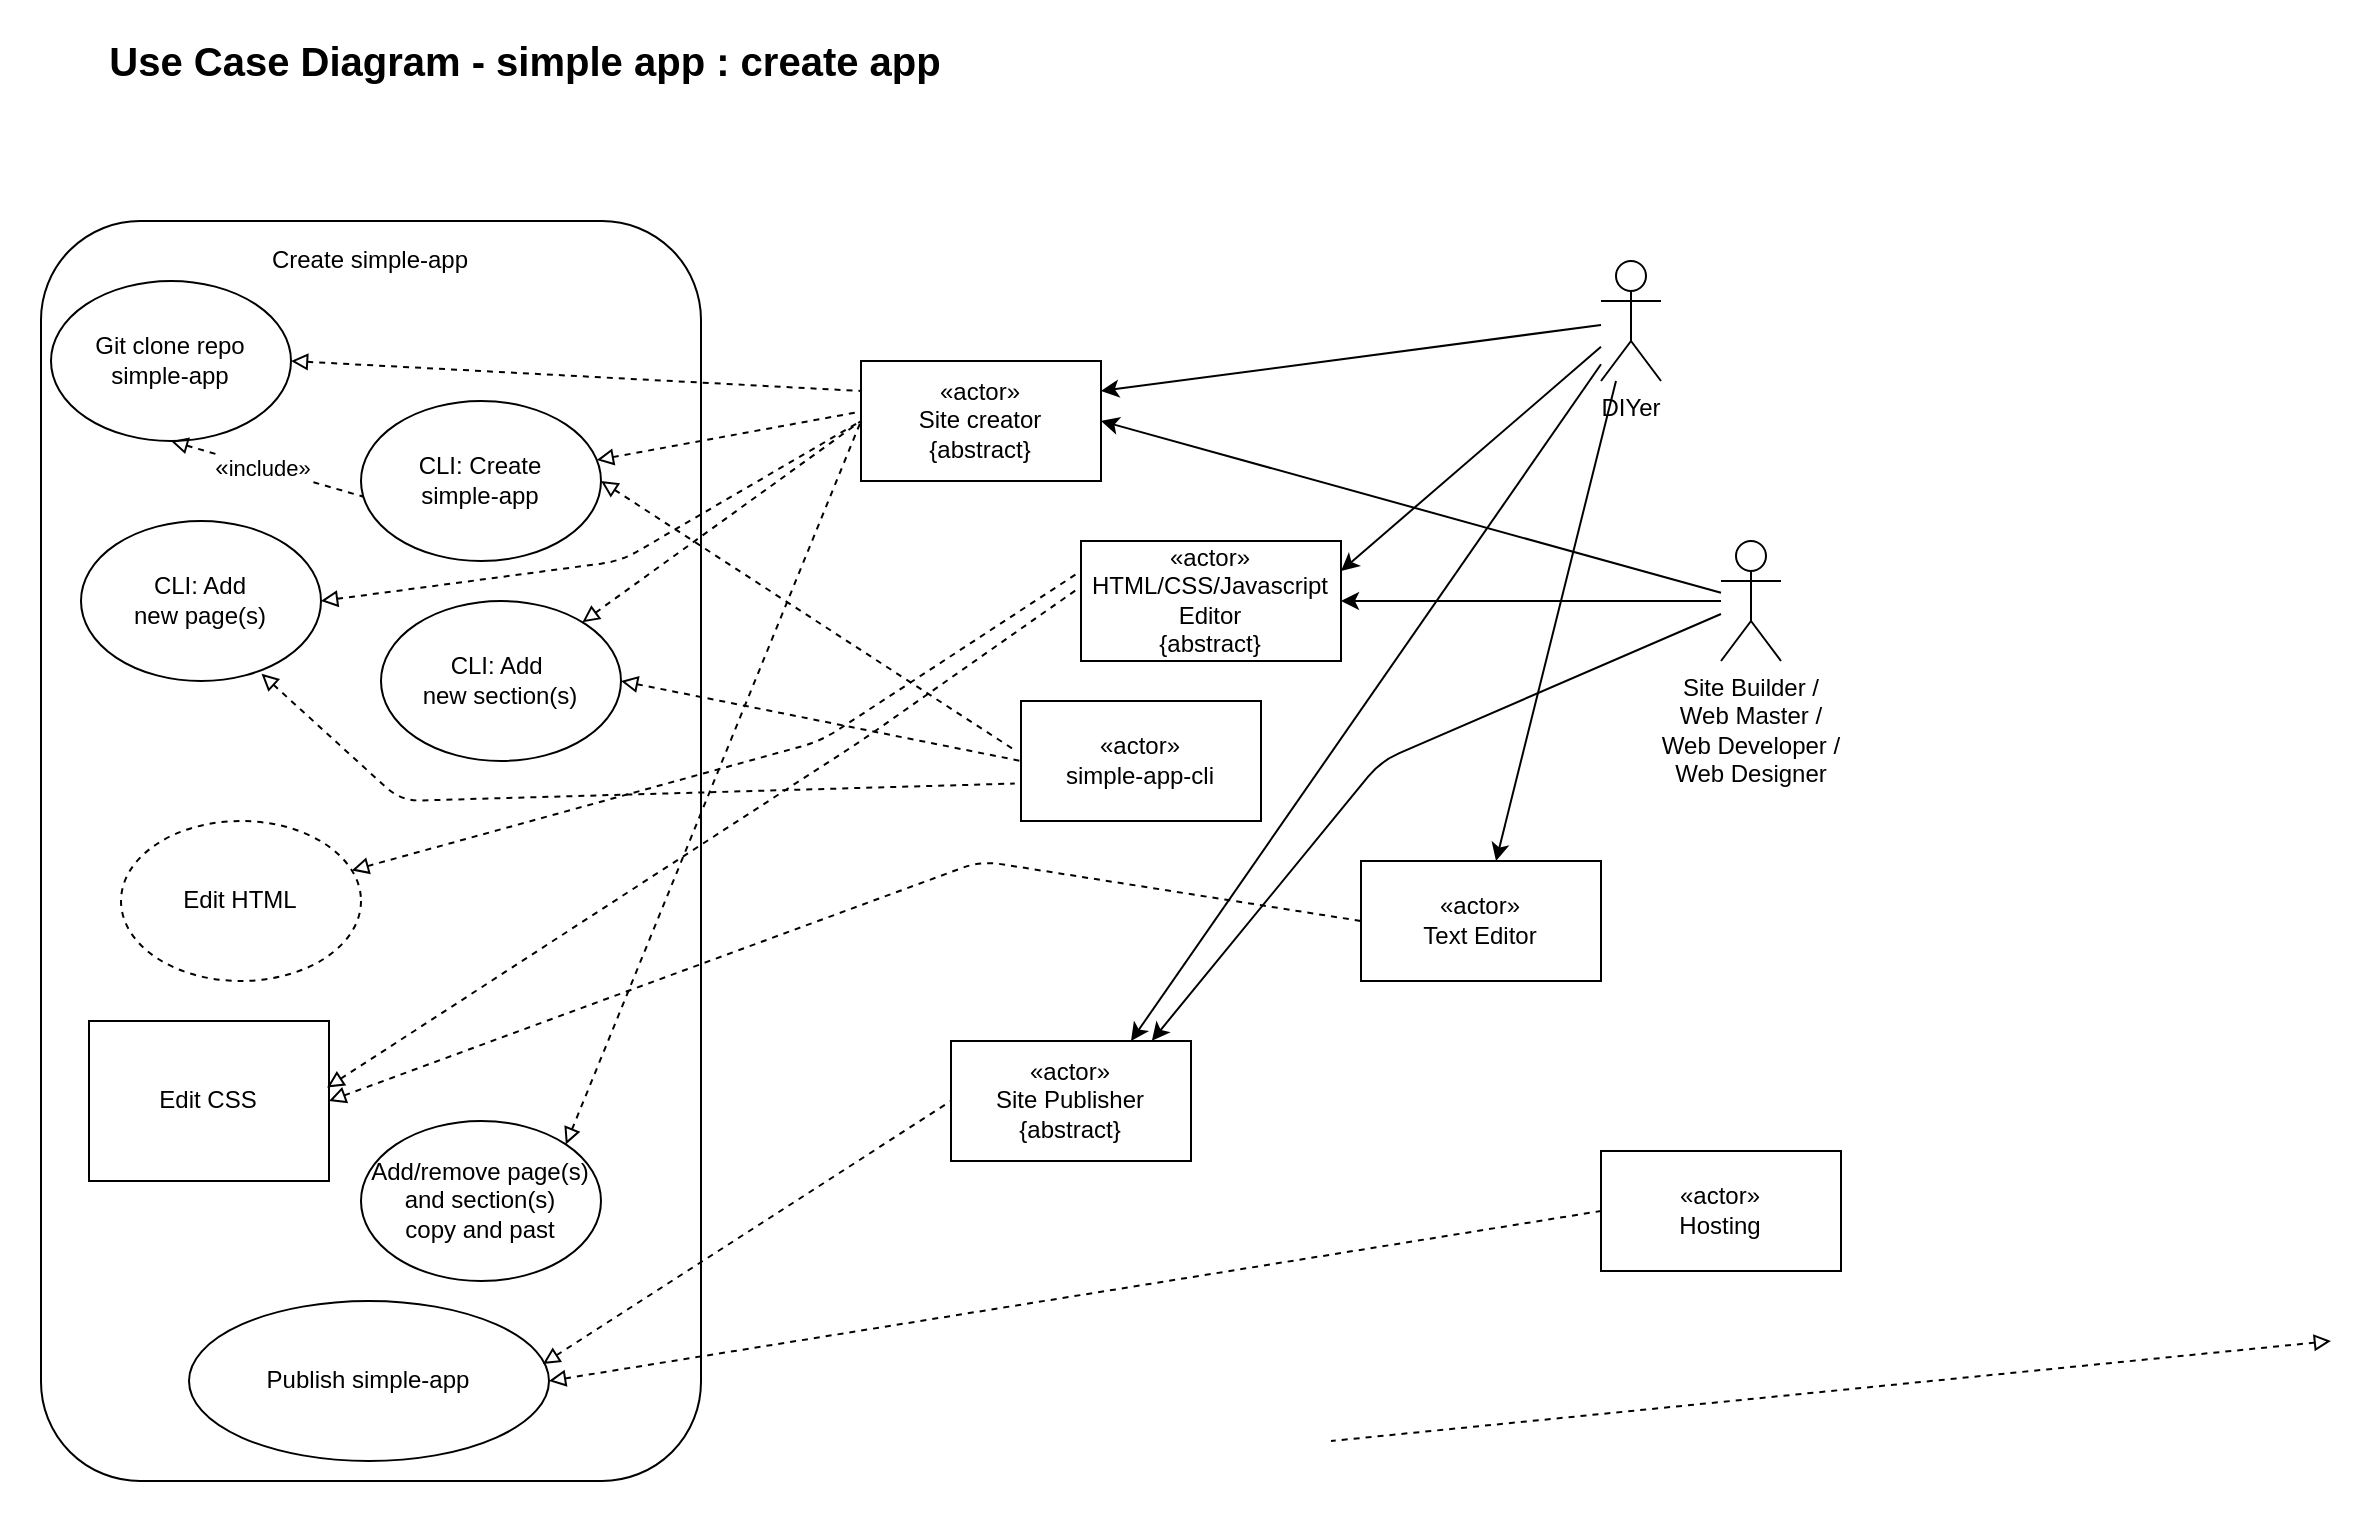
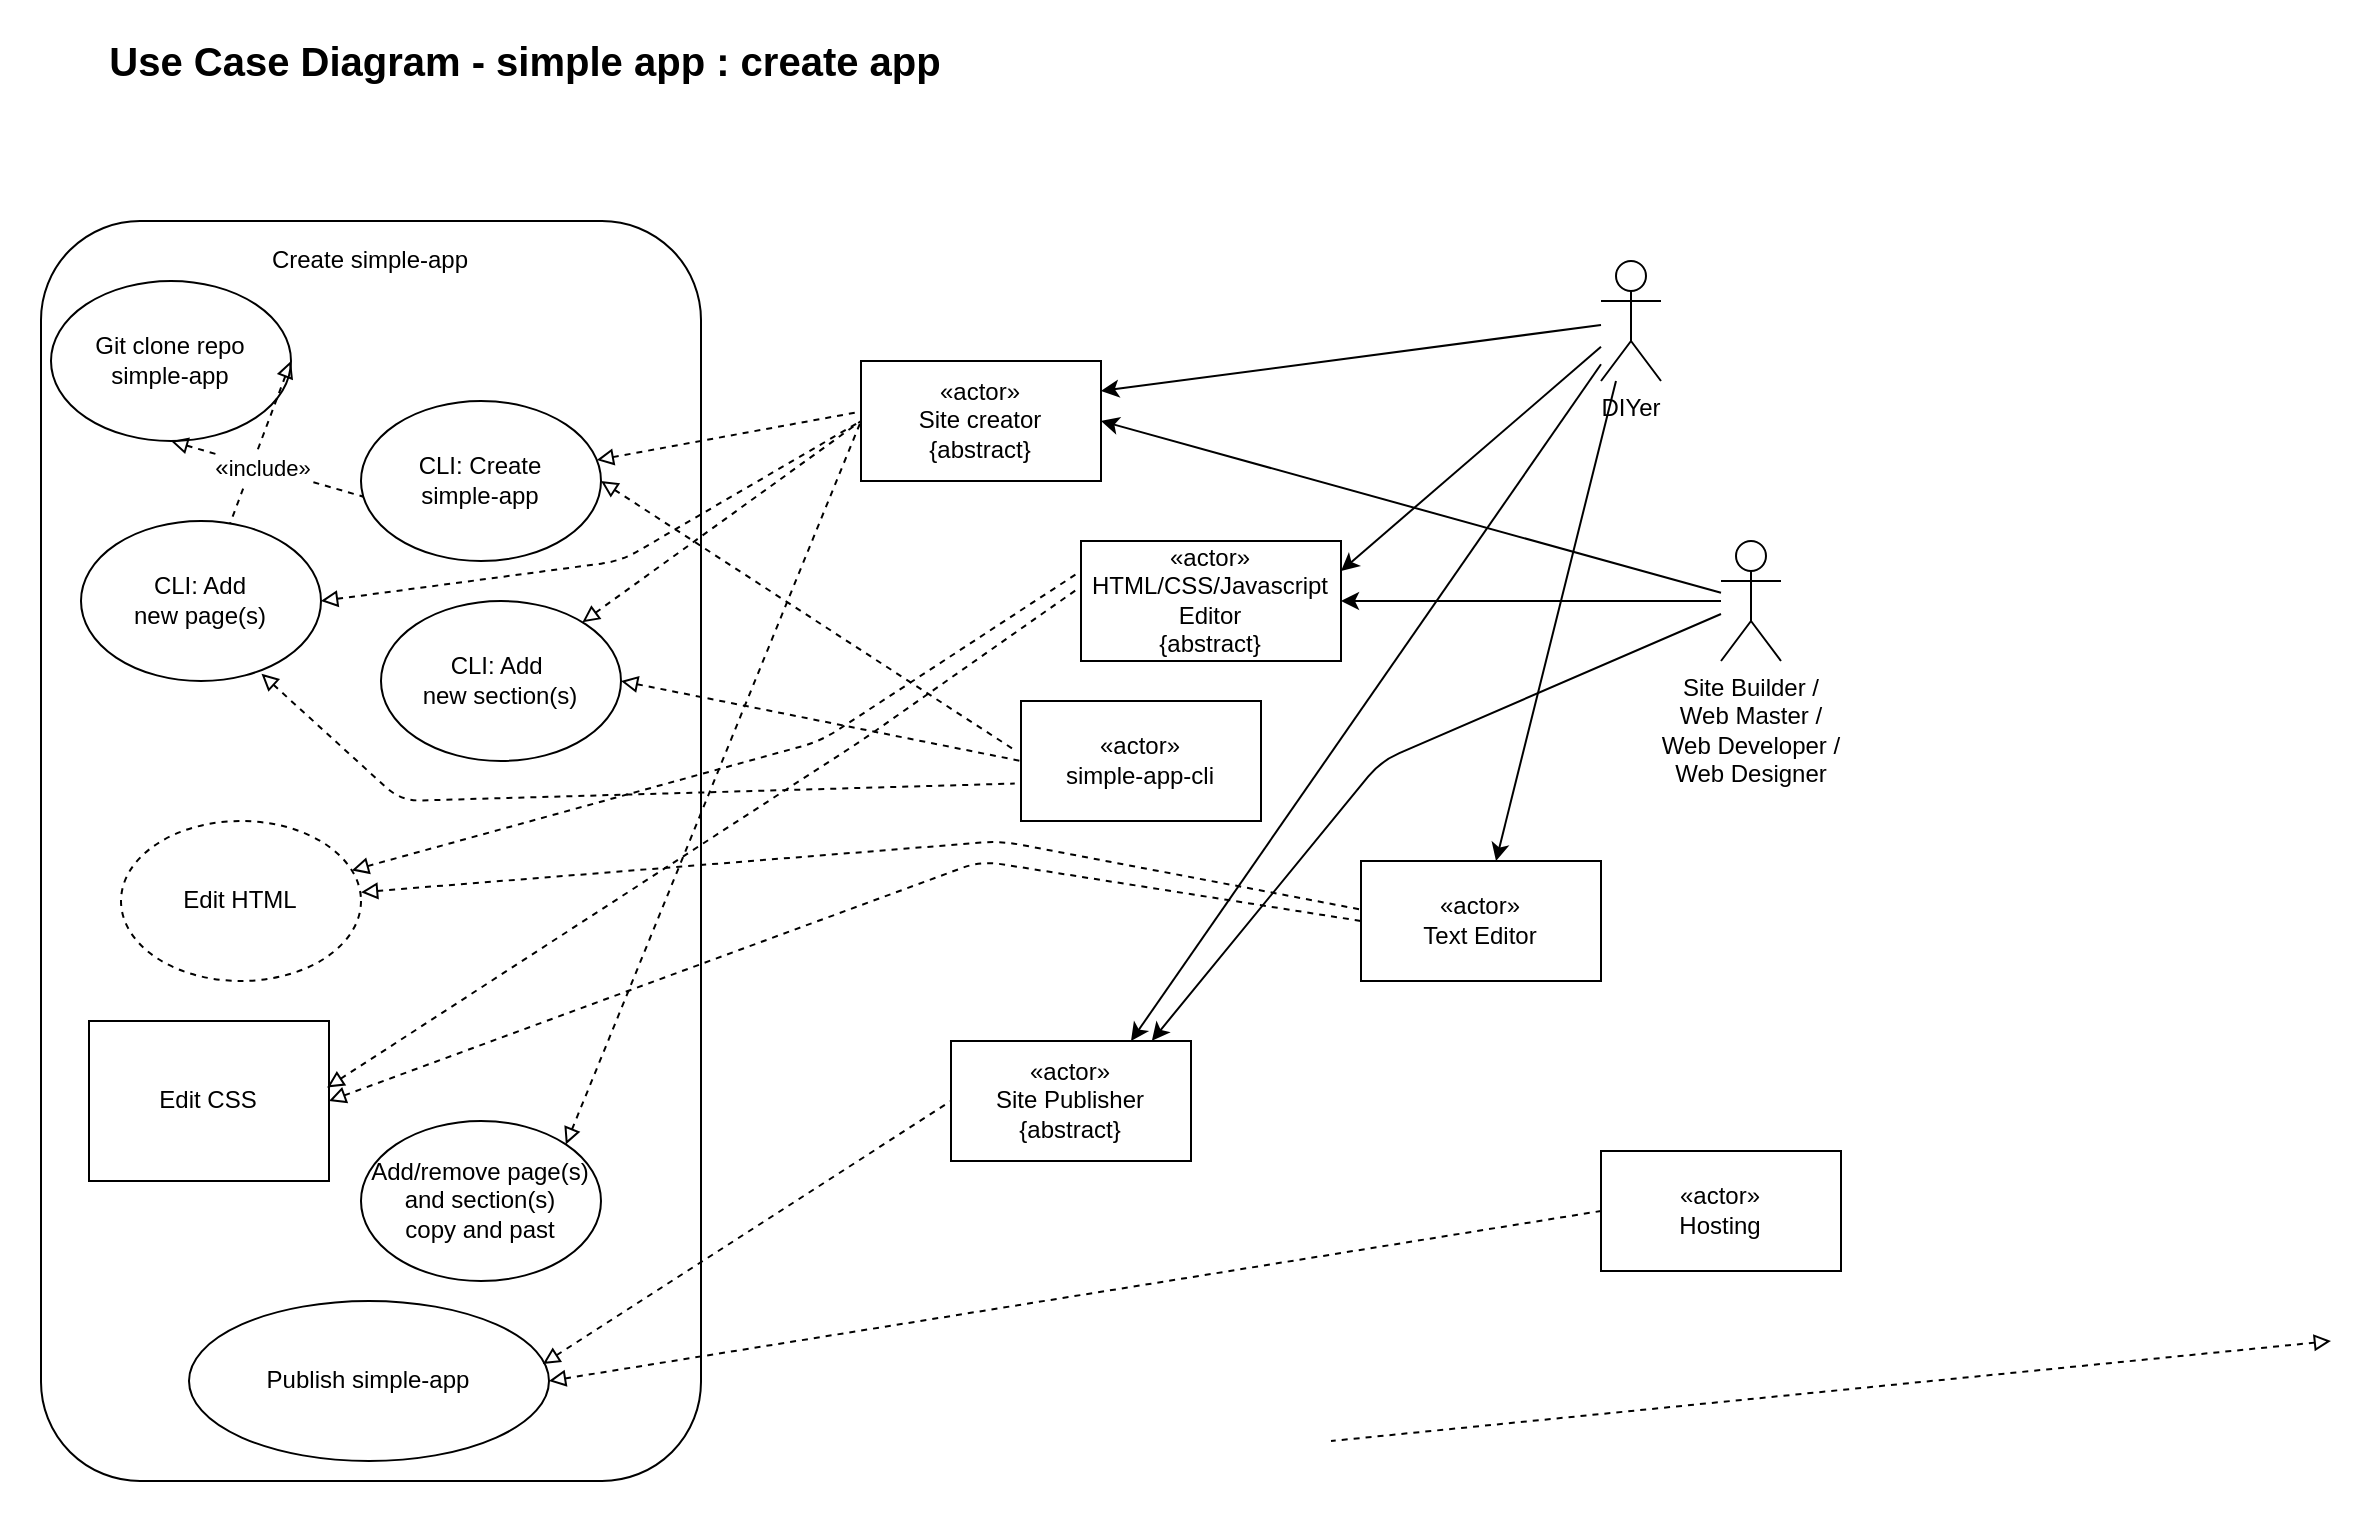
edge "«actor» Site creator {abstract}" -> "Git clone repo simple-app": now "CLI: Add new page(s)" -> "Git clone repo simple-app"
edge "«actor» Text Editor" -> "Edit HTML": added
